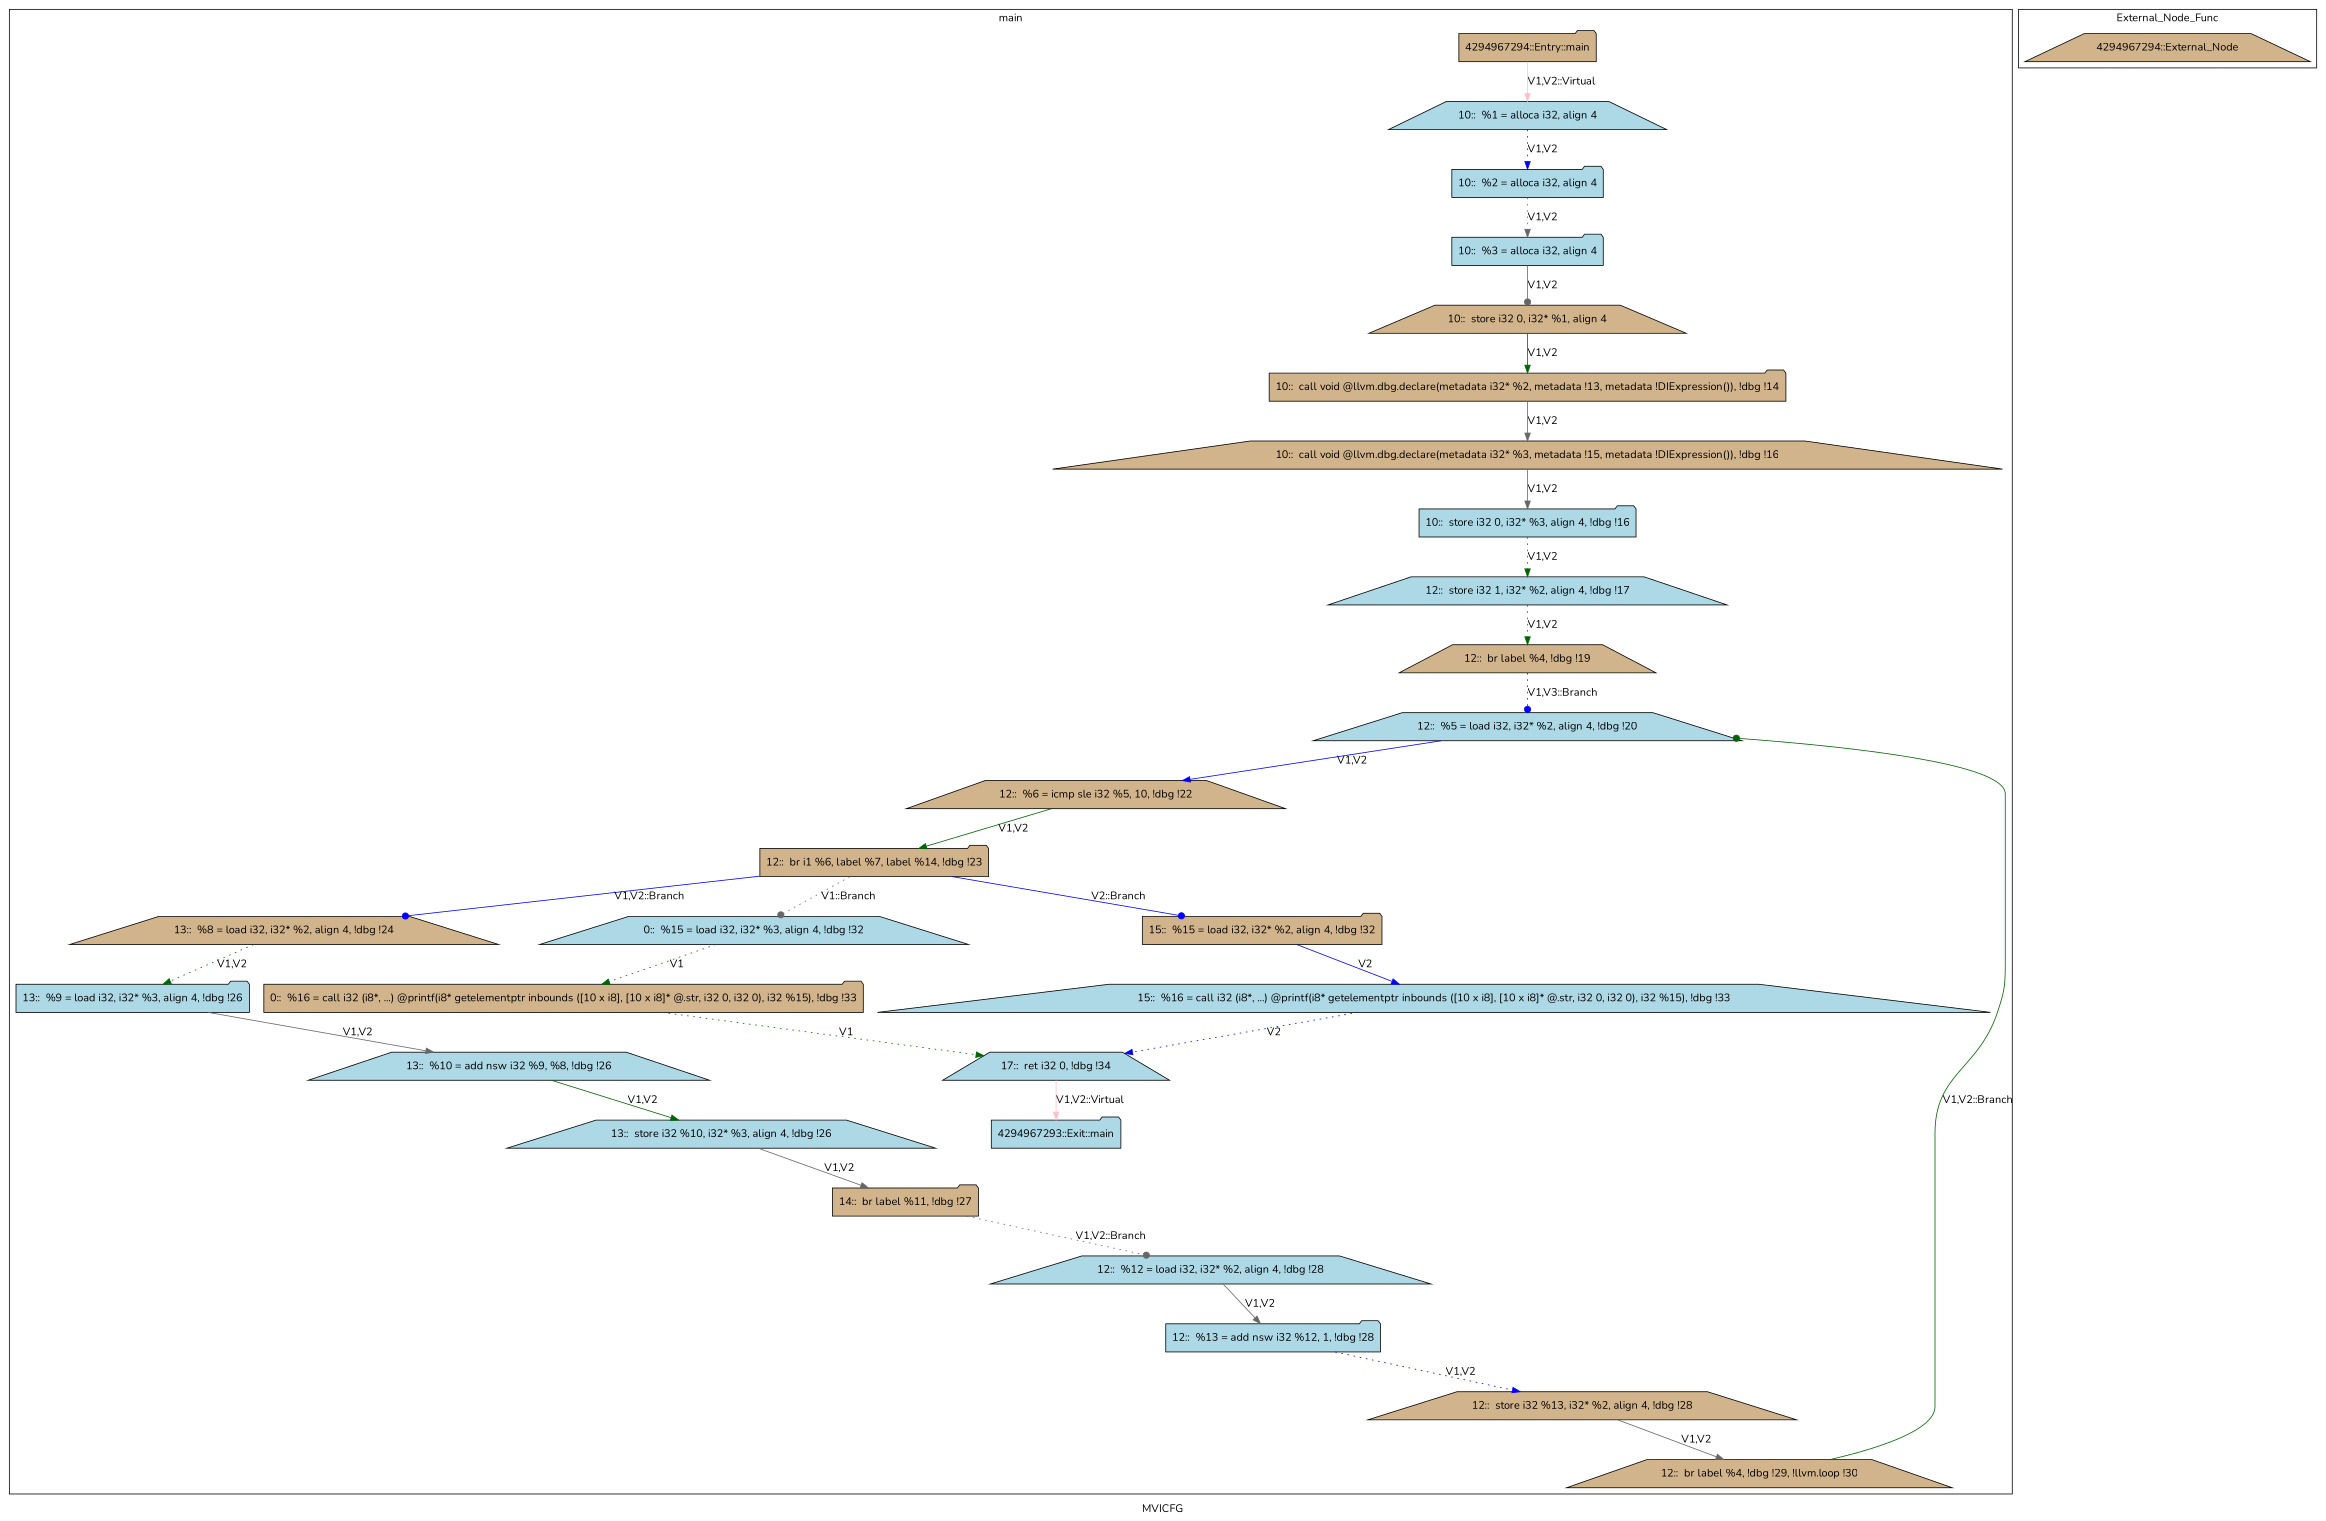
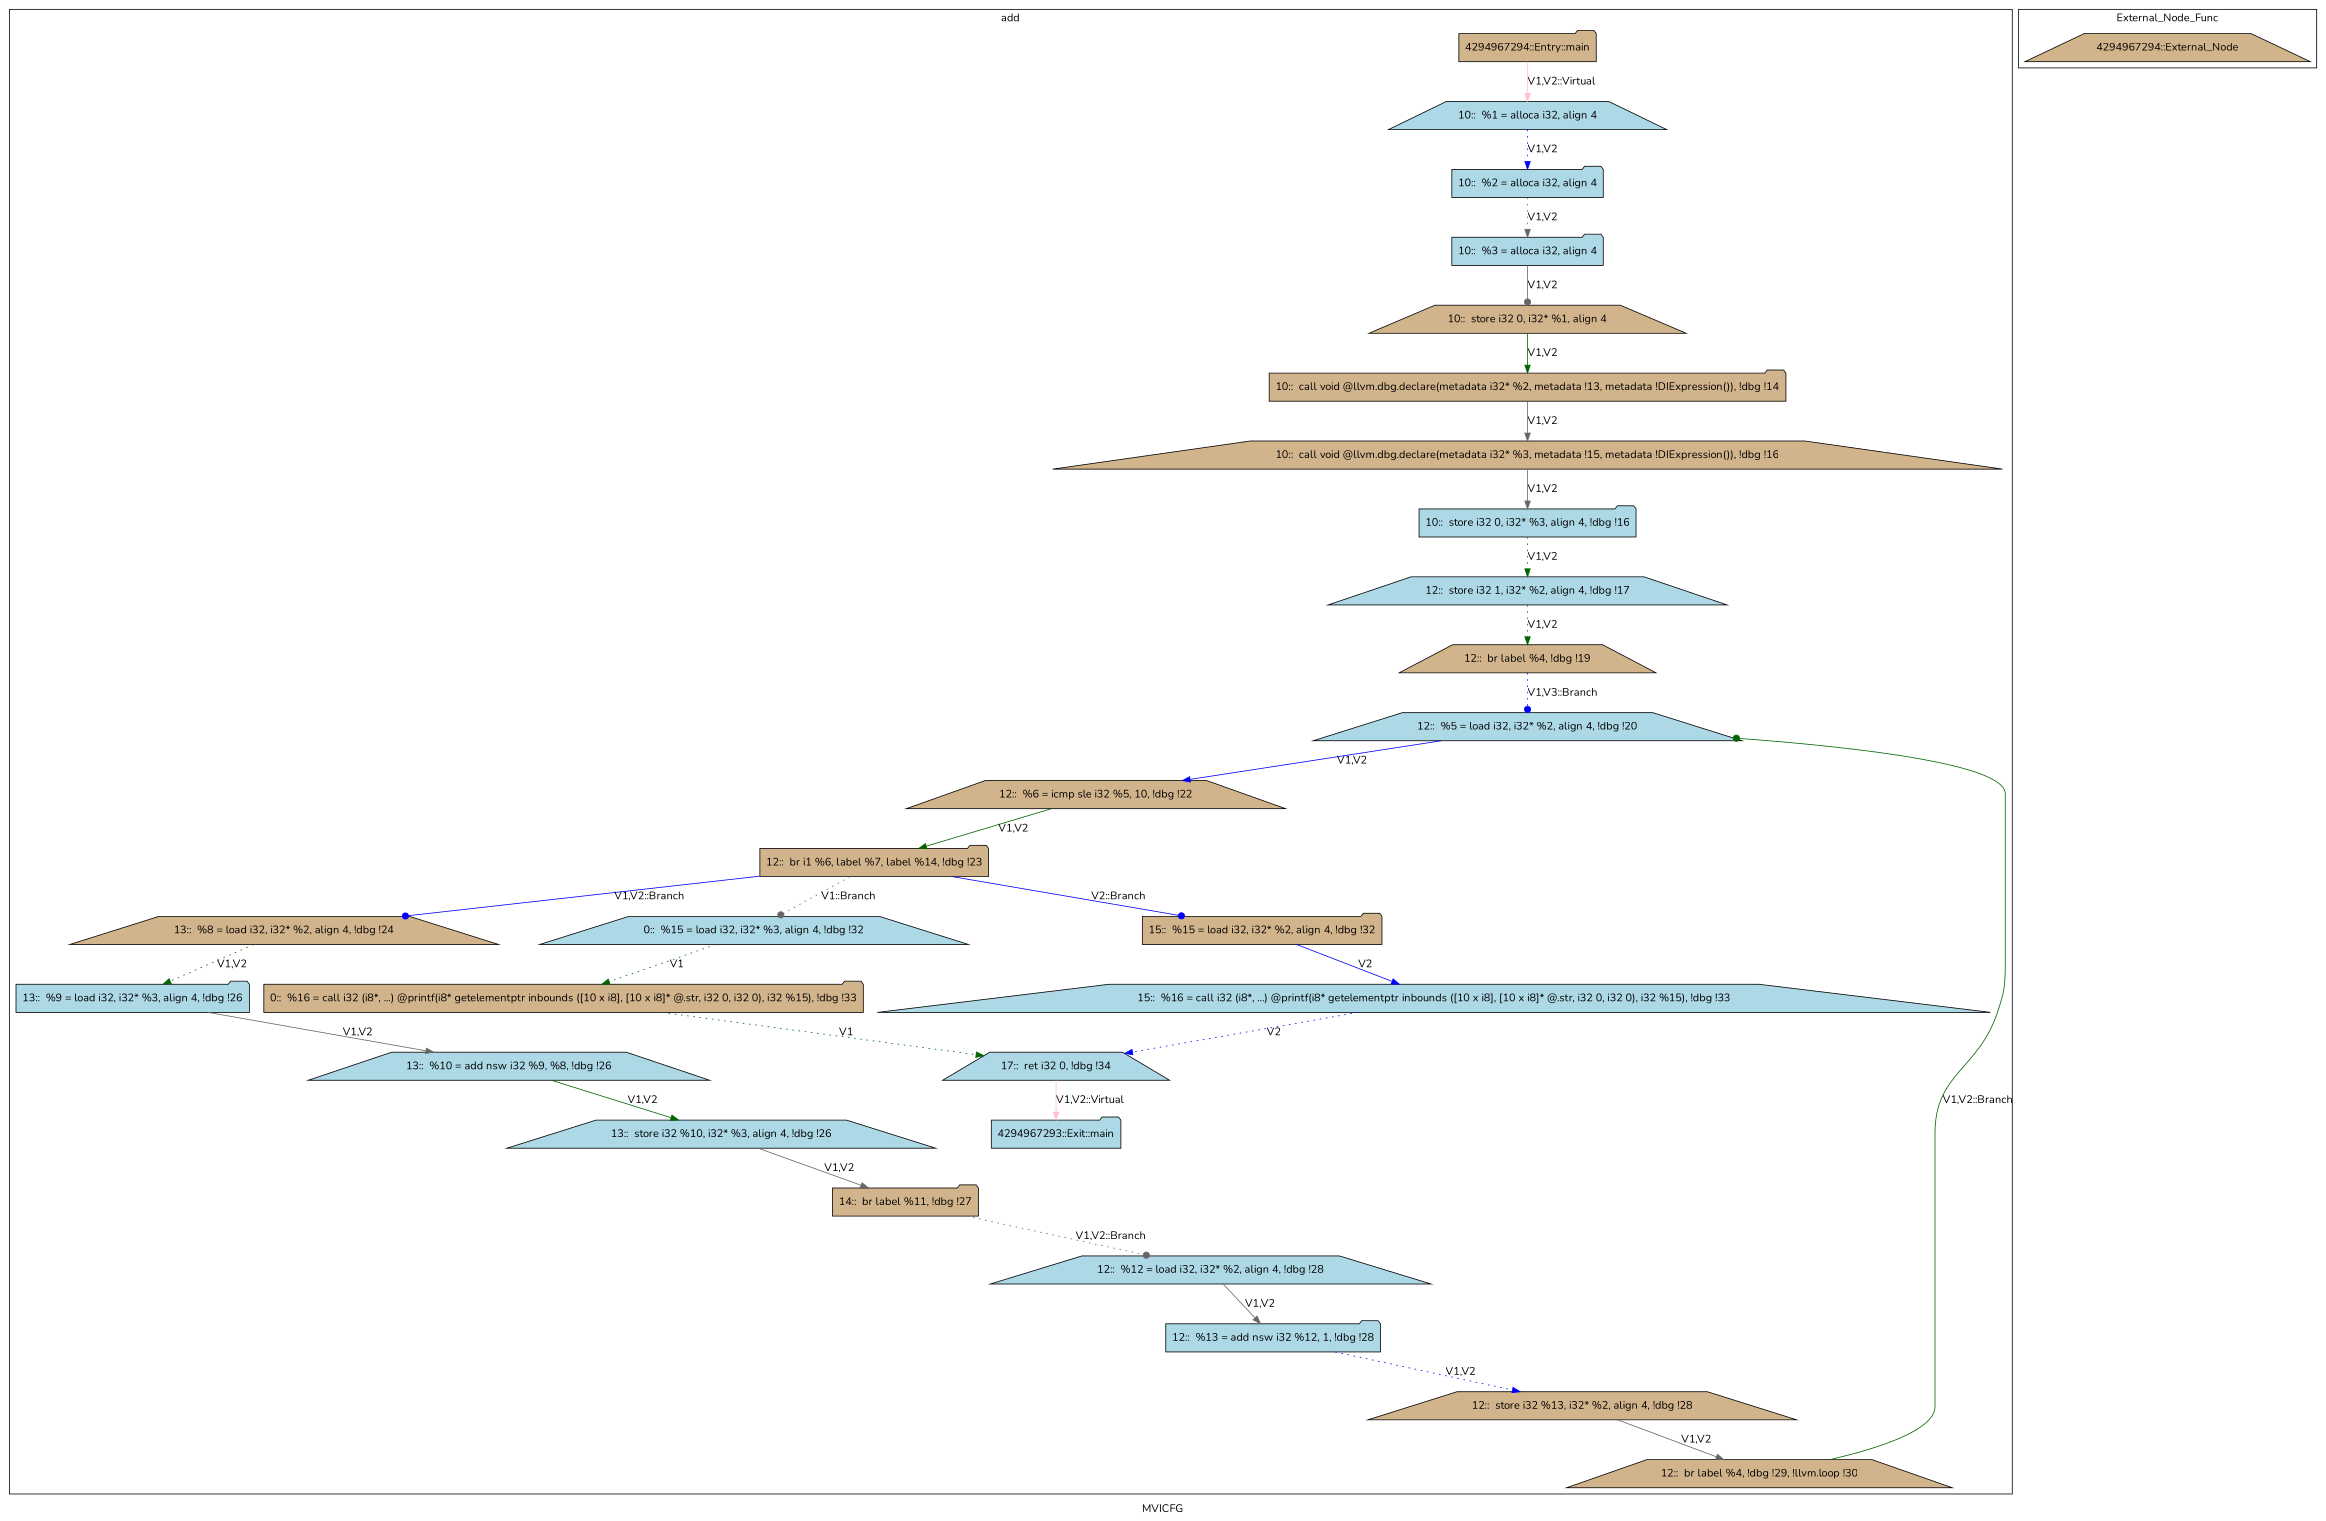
cluster "main": label "main" -> "add"
